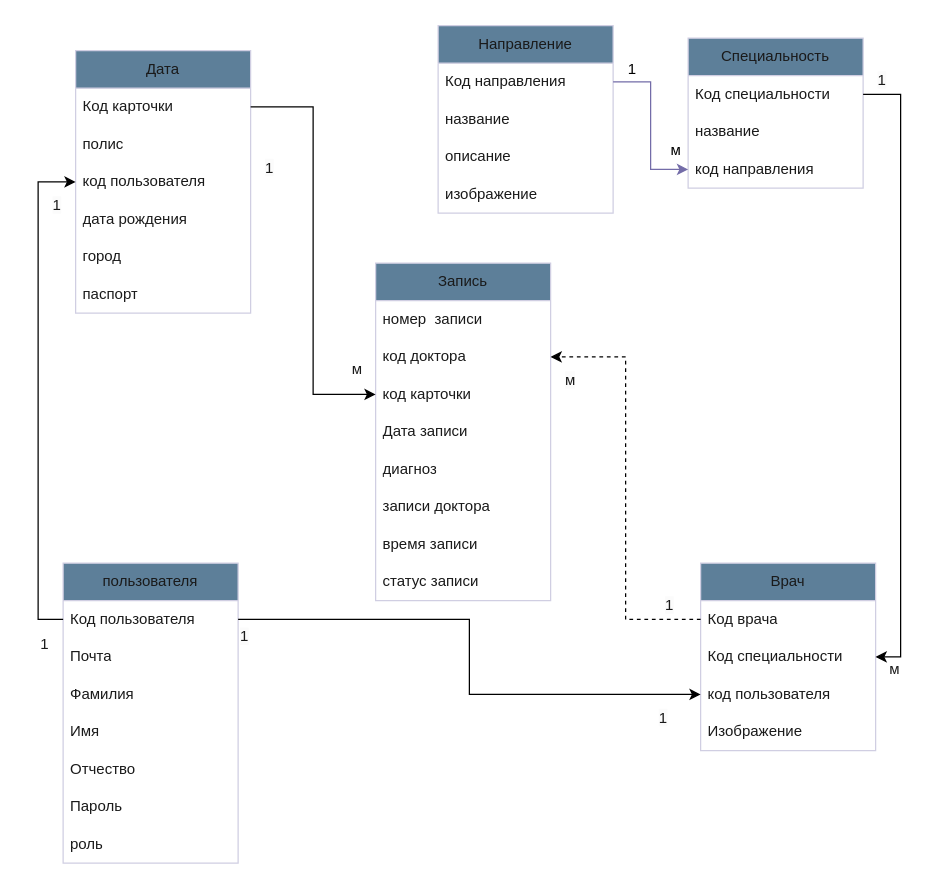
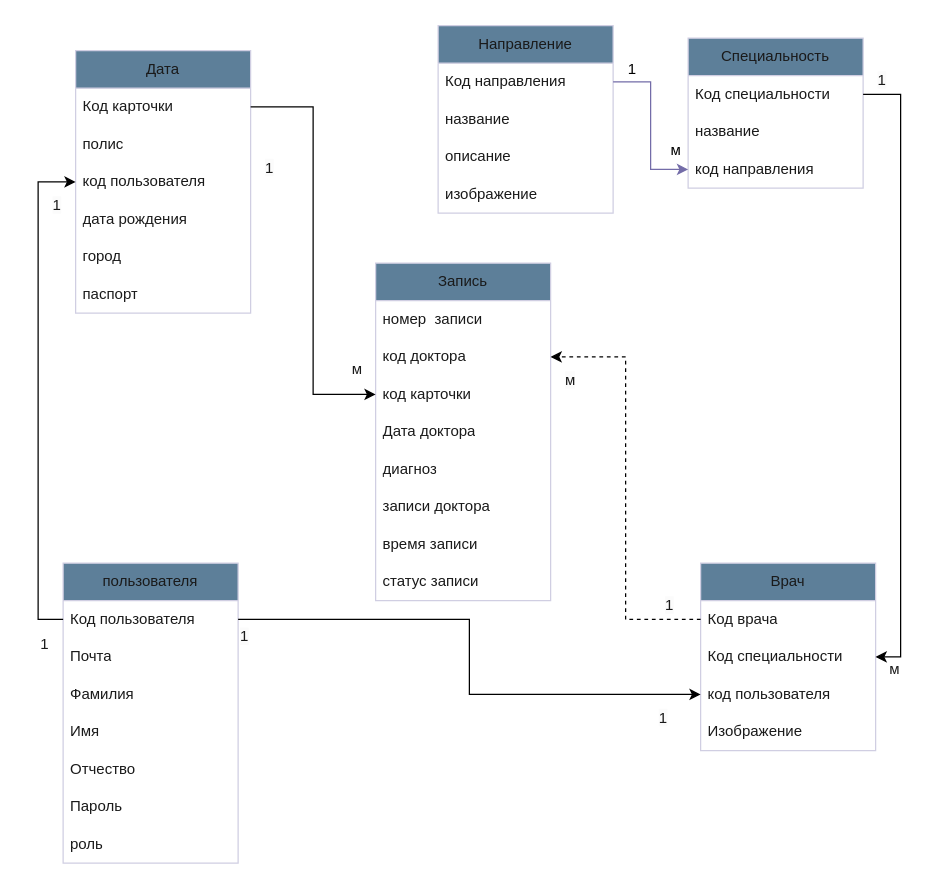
node "Дата записи": label "Дата записи" -> "Дата доктора"
